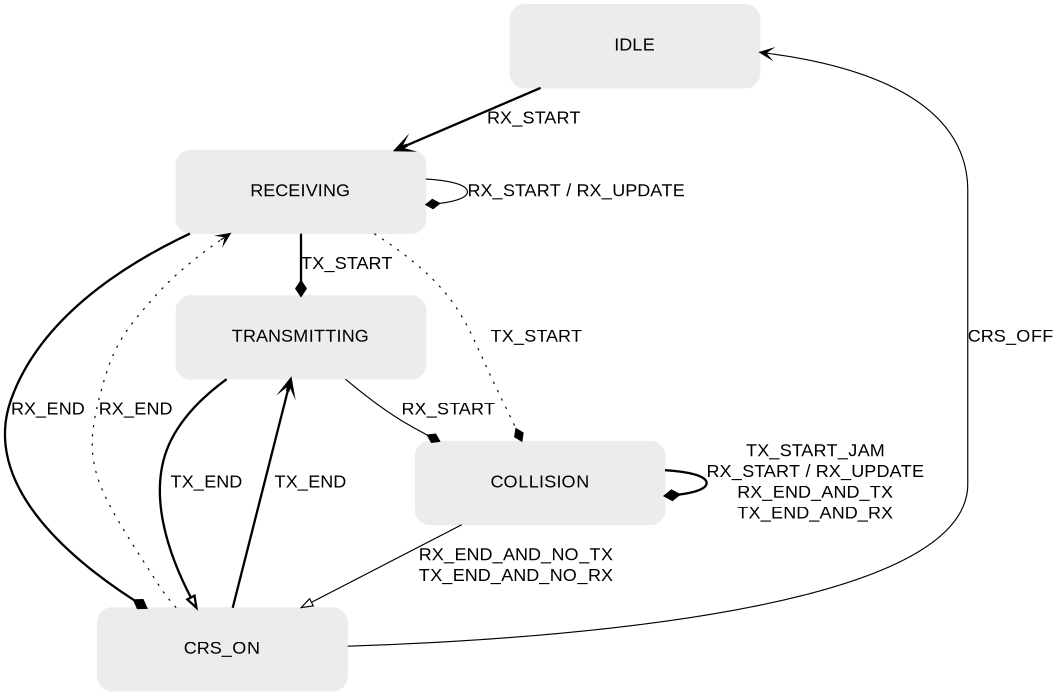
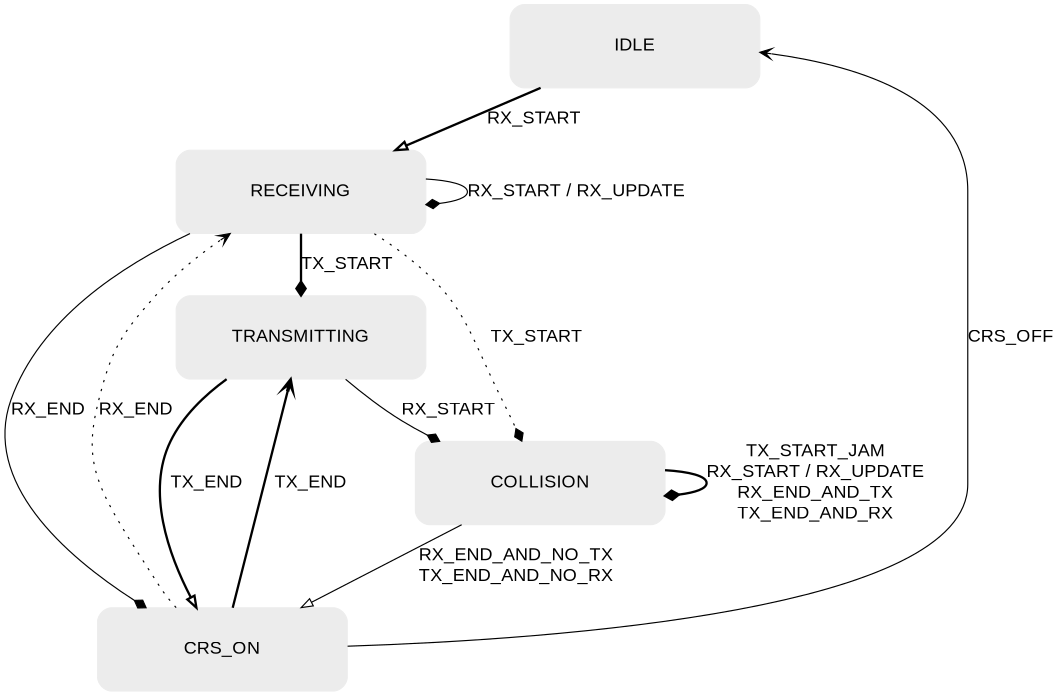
edge "IDLE" -> "RECEIVING": arrowhead vee -> onormal
edge "RECEIVING" -> "CRS_ON": style bold -> solid
